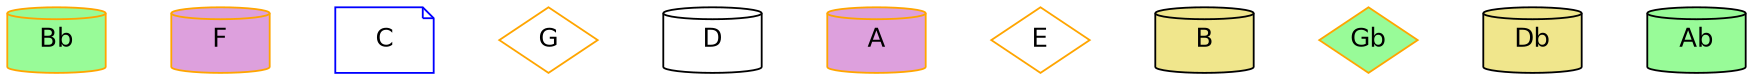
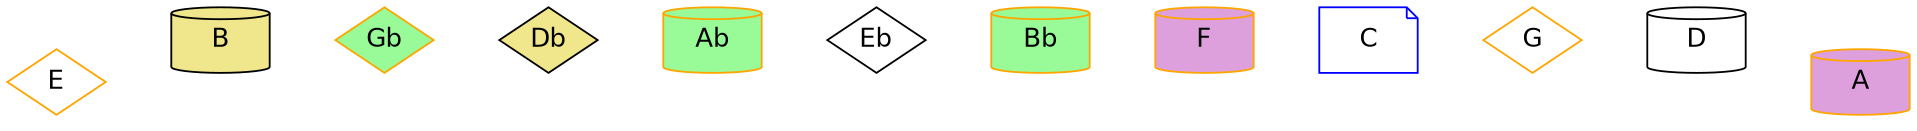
node "Eb": added
node "Db": shape cylinder -> diamond
node "Ab": color black -> orange
